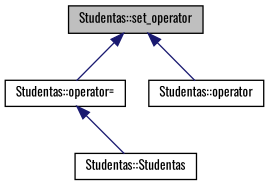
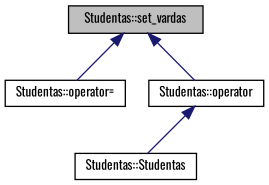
node "Studentas::set_operator": label "Studentas::set_operator" -> "Studentas::set_vardas"
edge "Studentas::Studentas" -> "Studentas::operator=": now "Studentas::Studentas" -> "Studentas::operator"
